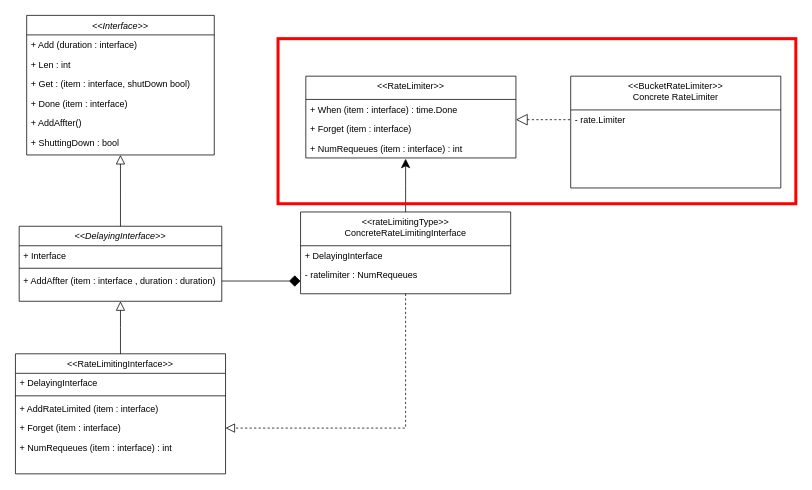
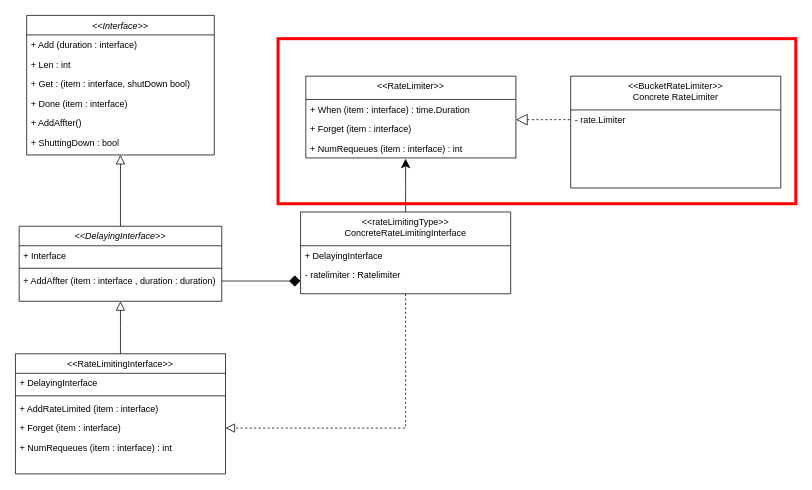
node "+ When (item : interface) : time.Done": label "+ When (item : interface) : time.Done" -> "+ When (item : interface) : time.Duration"
node "- ratelimiter : NumRequeues": label "- ratelimiter : NumRequeues" -> "- ratelimiter : Ratelimiter"
